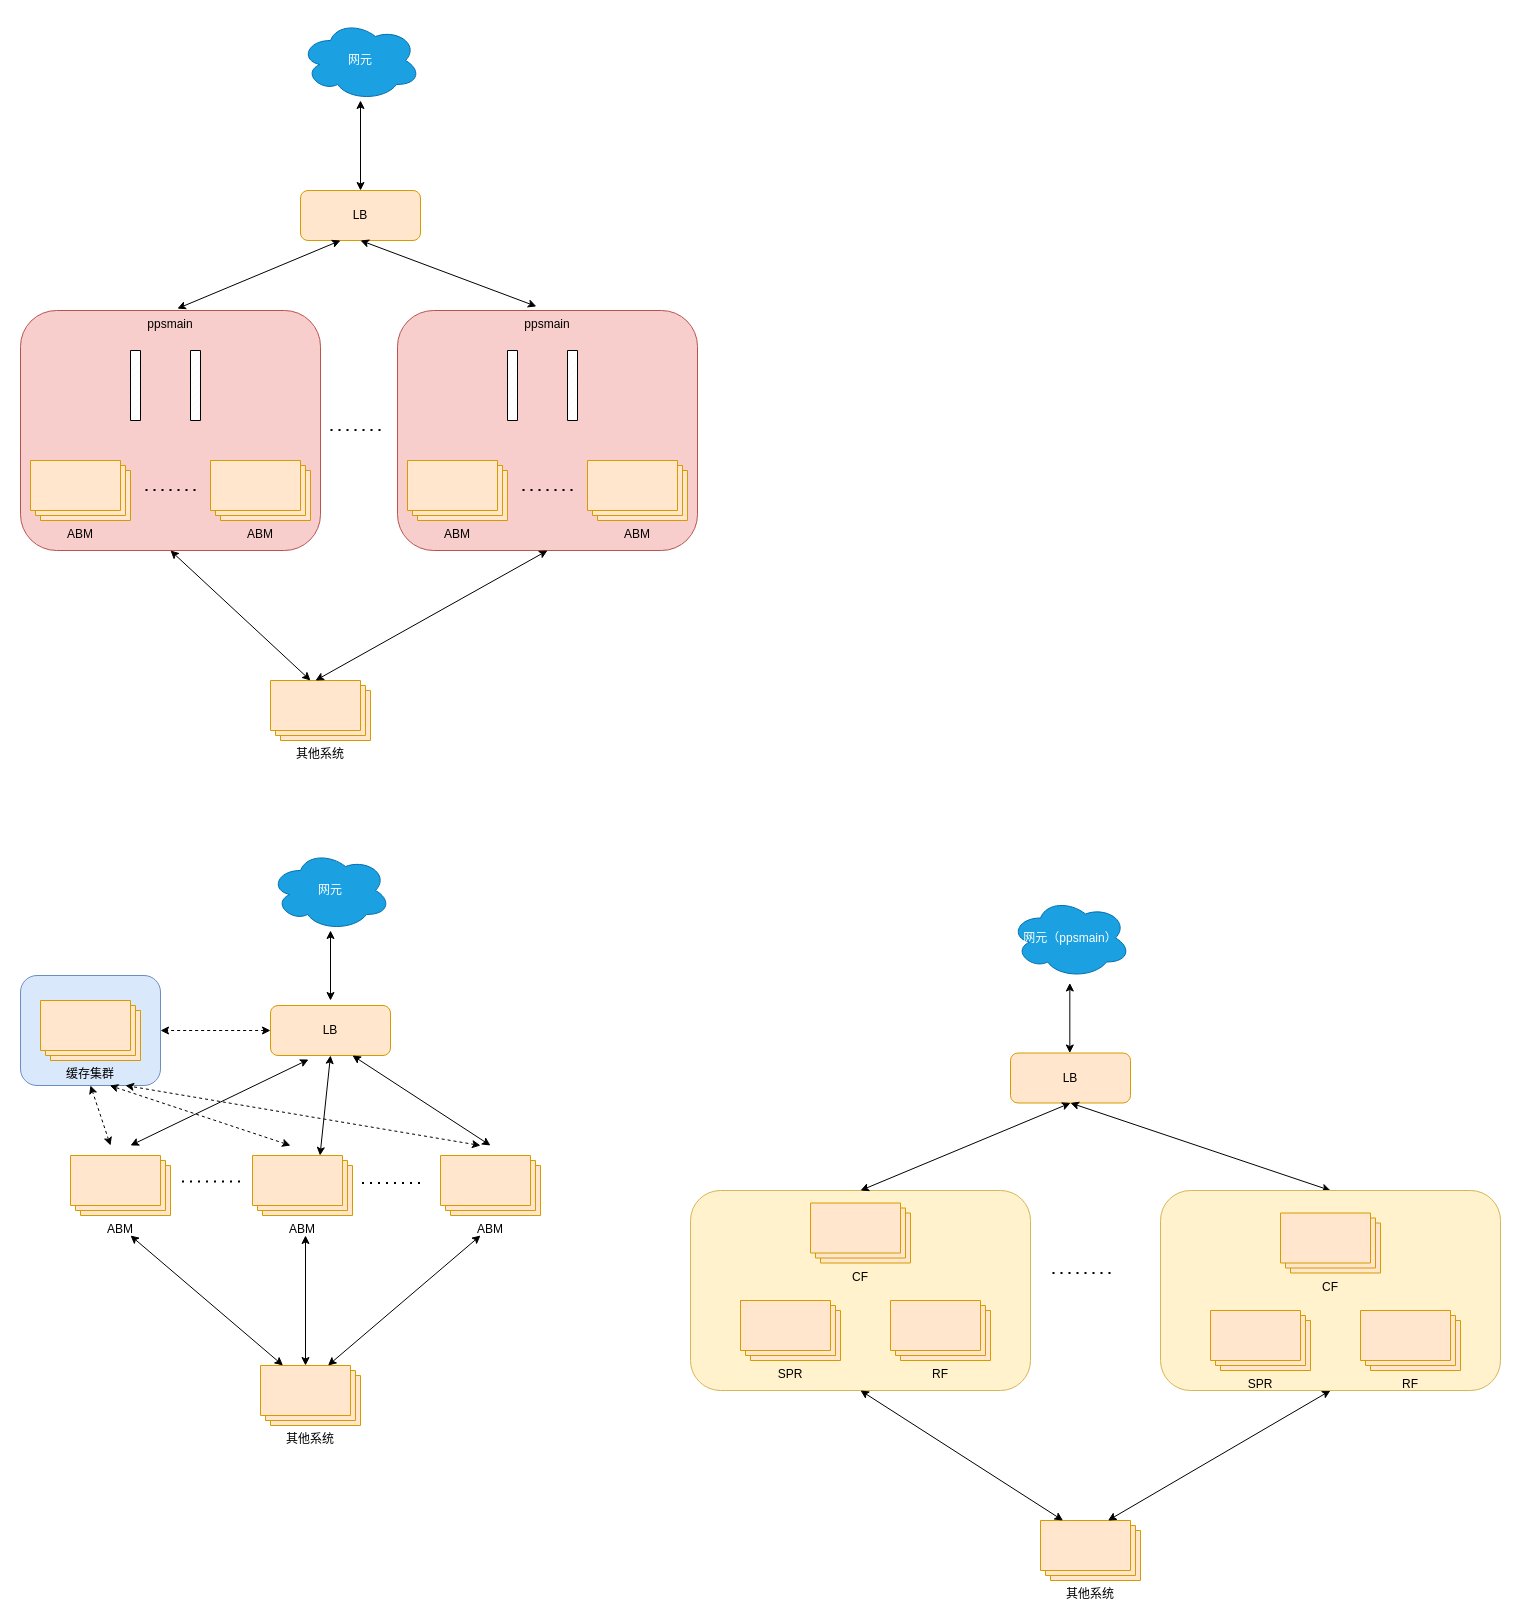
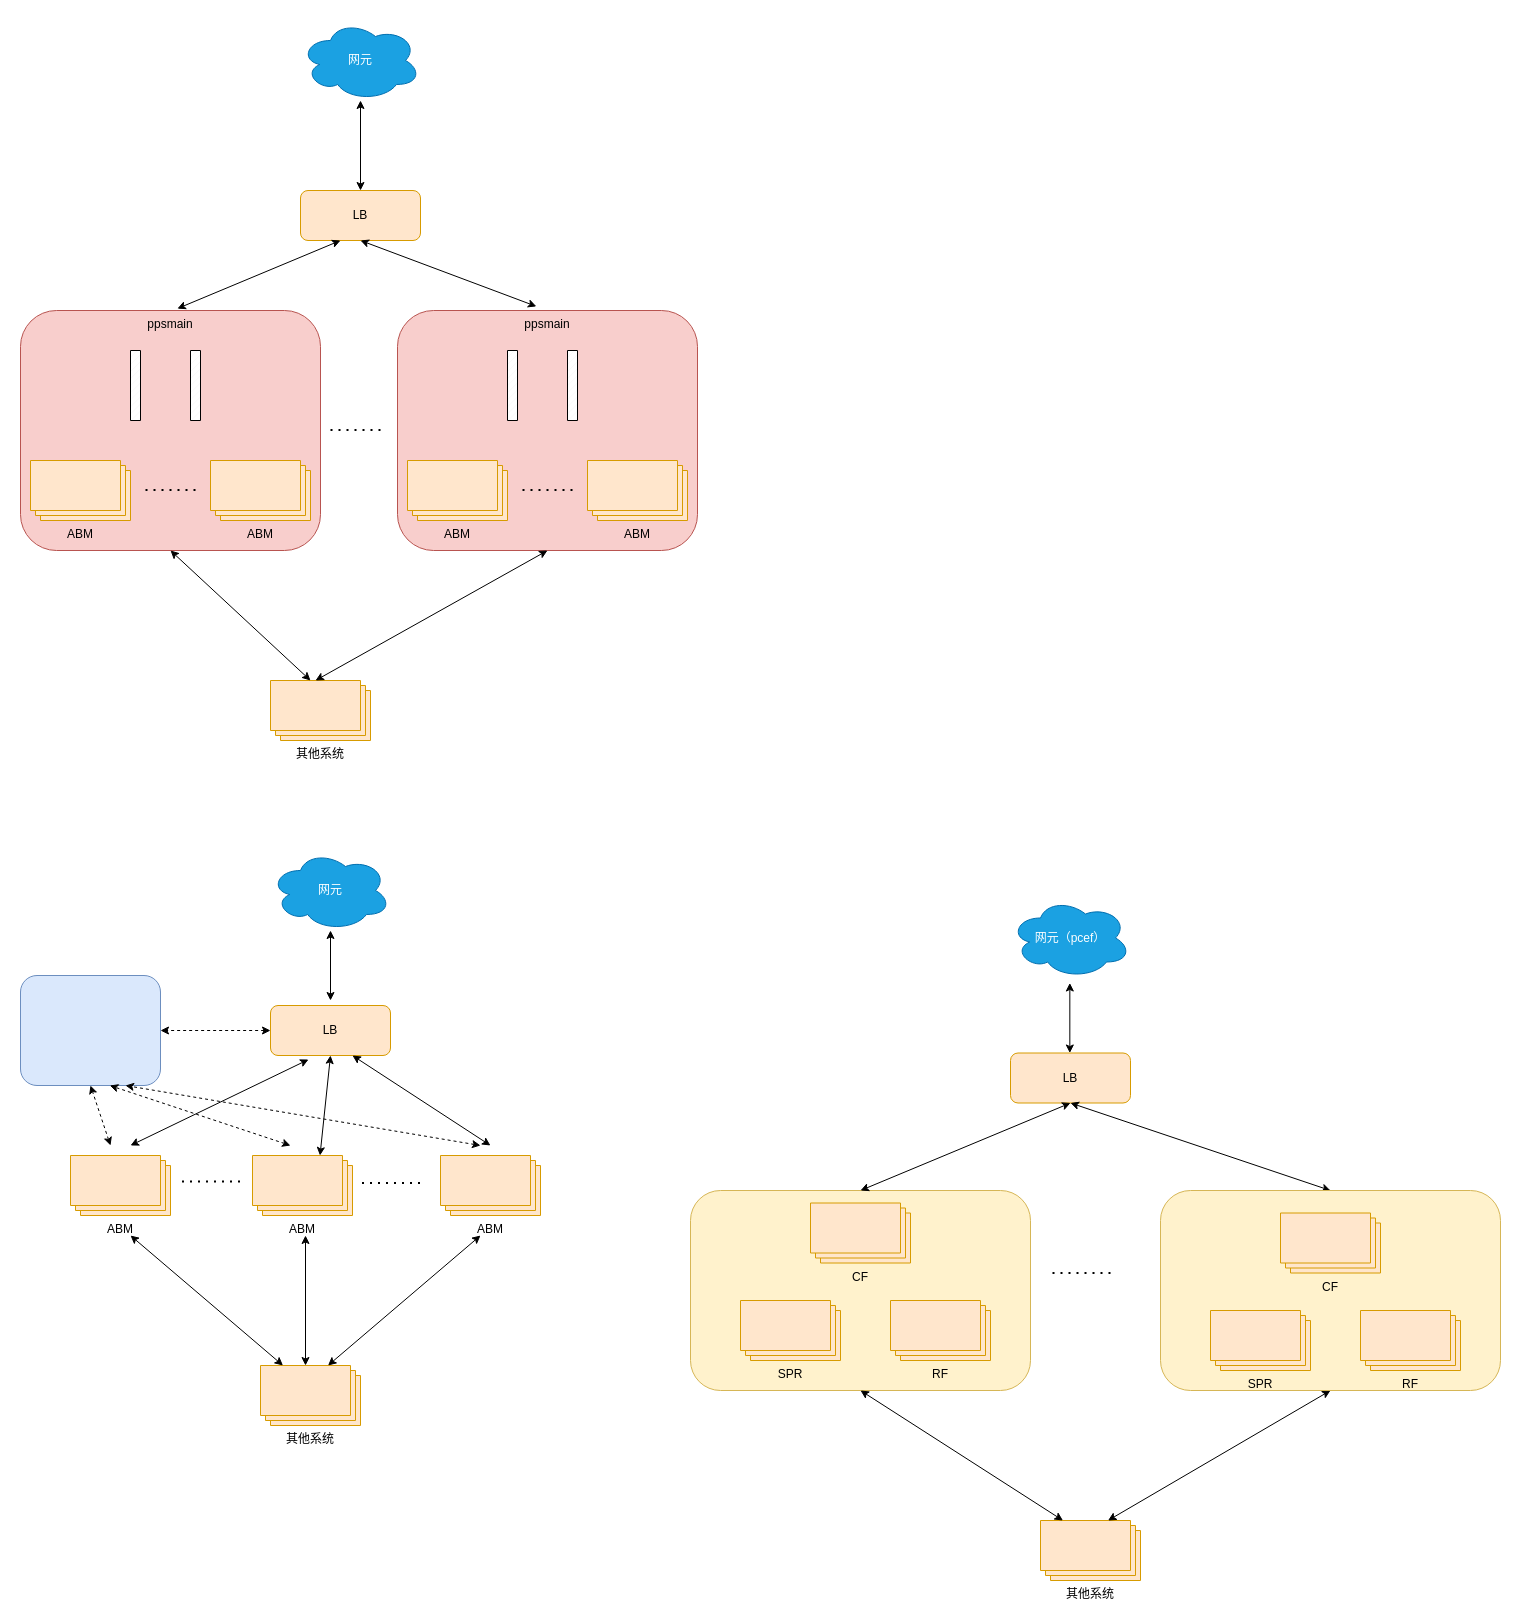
node "网元（ppsmain）": label "网元（ppsmain）" -> "网元（pcef）"
node "缓存集群": removed
